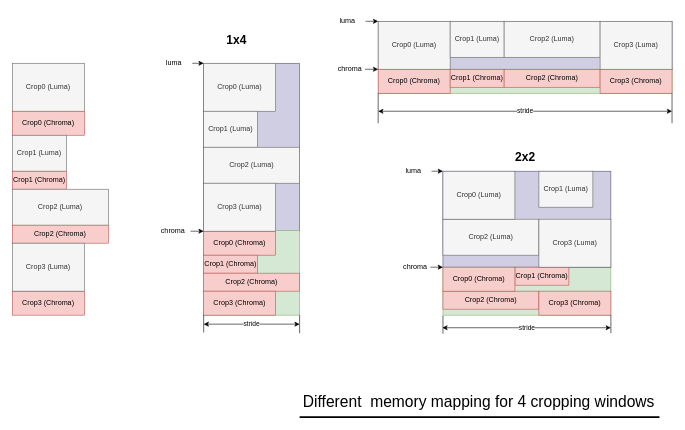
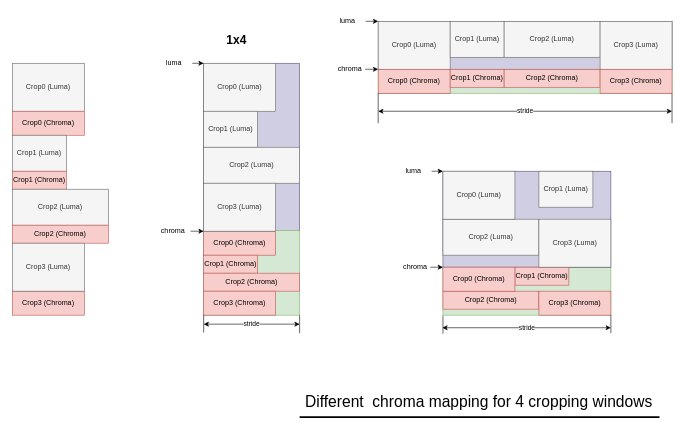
node "2x2": removed
node "Different memory mapping for 4 cropping windows": label "Different memory mapping for 4 cropping windows" -> "Different chroma mapping for 4 cropping windows"
